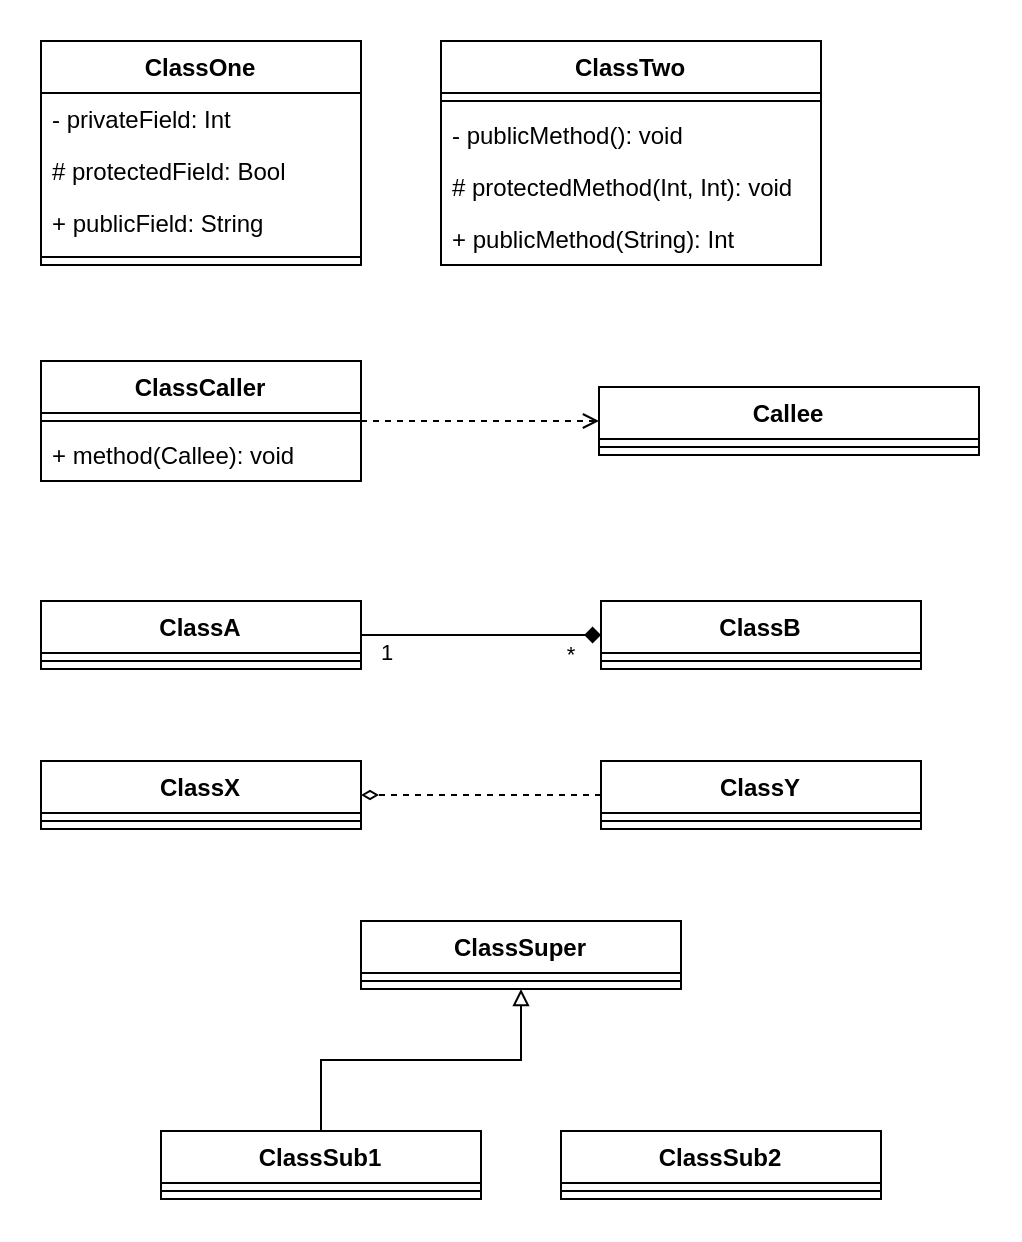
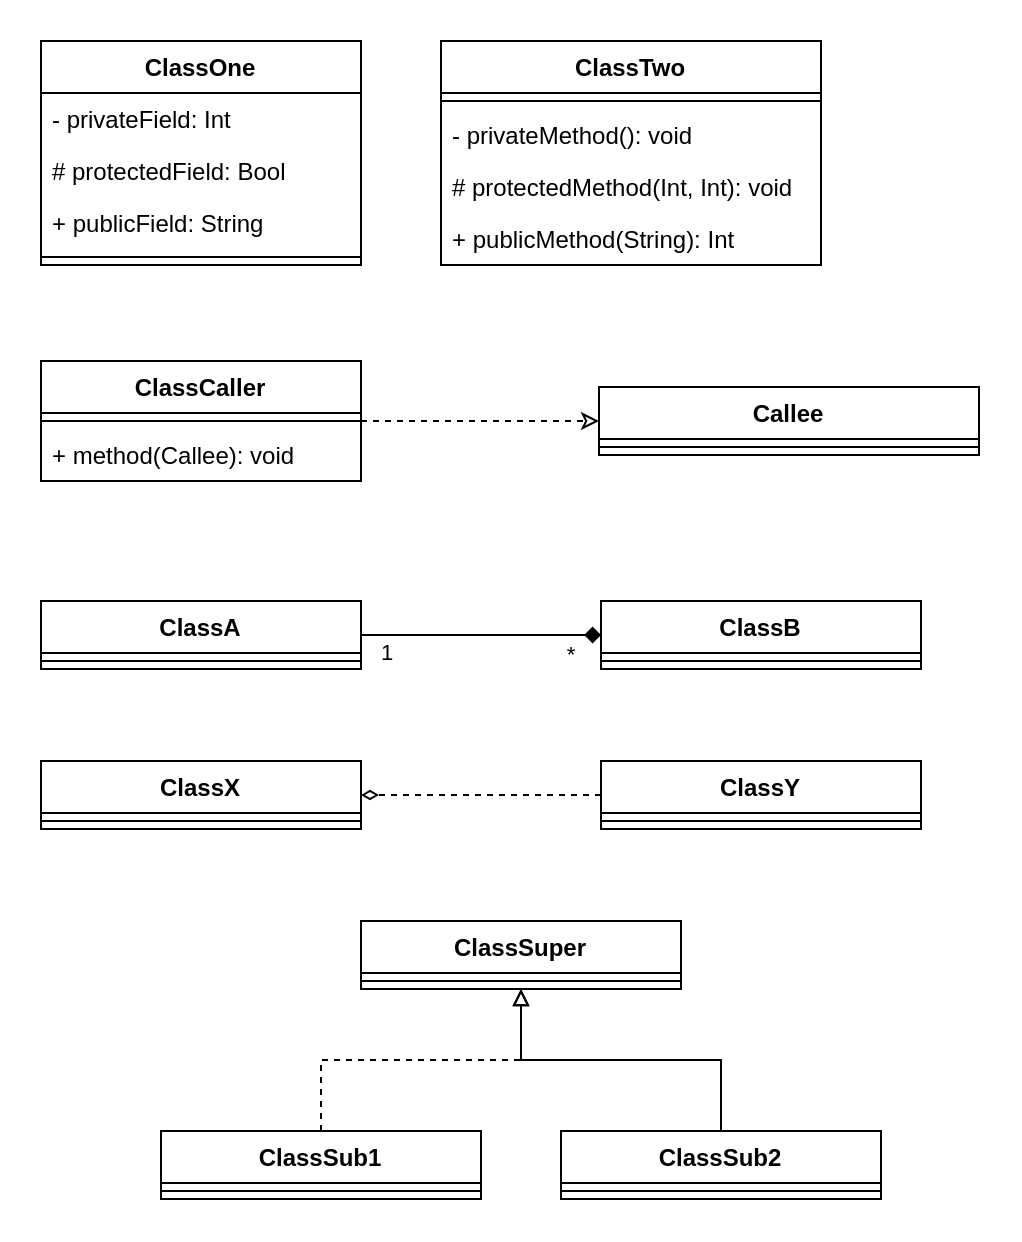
node "- publicMethod(): void": label "- publicMethod(): void" -> "- privateMethod(): void"
edge "ClassCaller" -> "Callee": arrowhead open -> classic
edge "ClassSub1" -> "ClassSuper": style solid -> dashed
edge "ClassSub2" -> "ClassSuper": added
